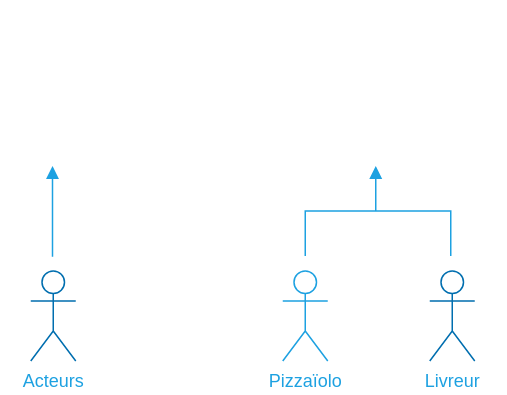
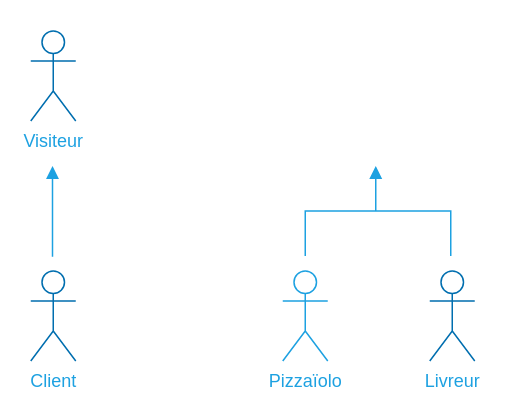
node "Visiteur": added
node "Acteurs": label "Acteurs" -> "Client"
